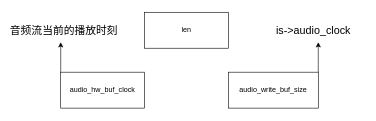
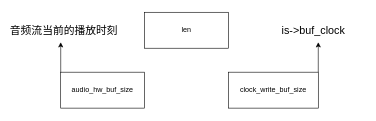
node "is->audio_clock": label "is->audio_clock" -> "is->buf_clock"
node "audio_hw_buf_clock": label "audio_hw_buf_clock" -> "audio_hw_buf_size"
node "audio_write_buf_size": label "audio_write_buf_size" -> "clock_write_buf_size"
